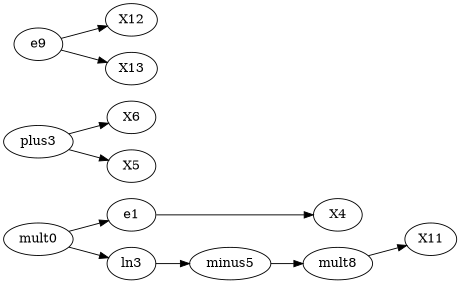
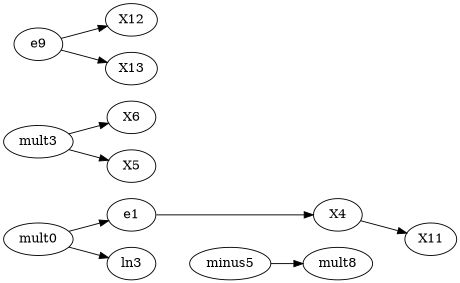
node "plus3": label "plus3" -> "mult3"
edge "mult8" -> "X11": now "X4" -> "X11"
edge "ln3" -> "minus5": removed
